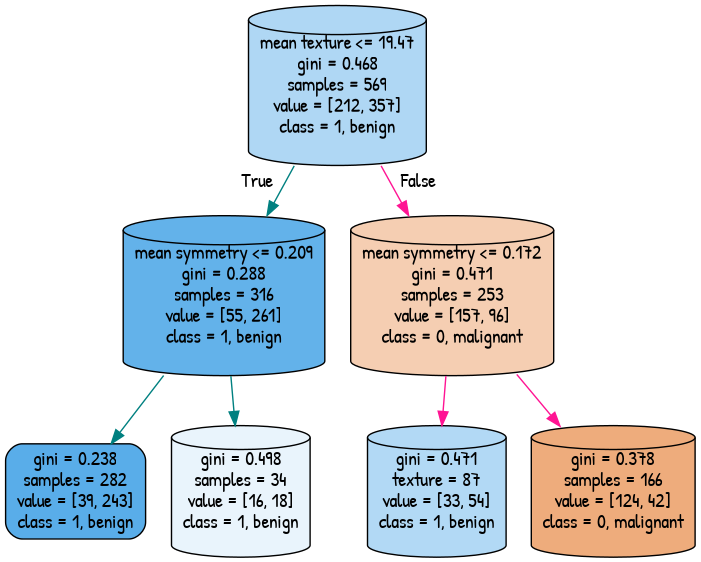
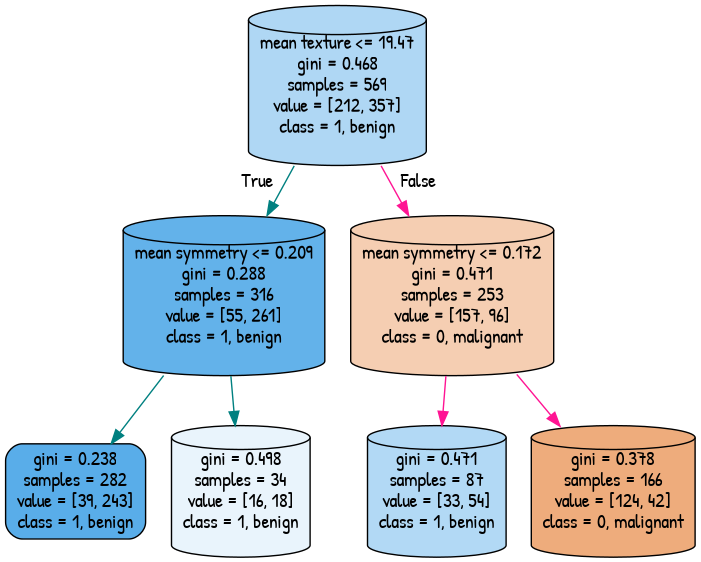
node "gini = 0.471 texture = 87 value = [33, 54] class = 1, benign": label "gini = 0.471 texture = 87 value = [33, 54] class = 1, benign" -> "gini = 0.471 samples = 87 value = [33, 54] class = 1, benign"
